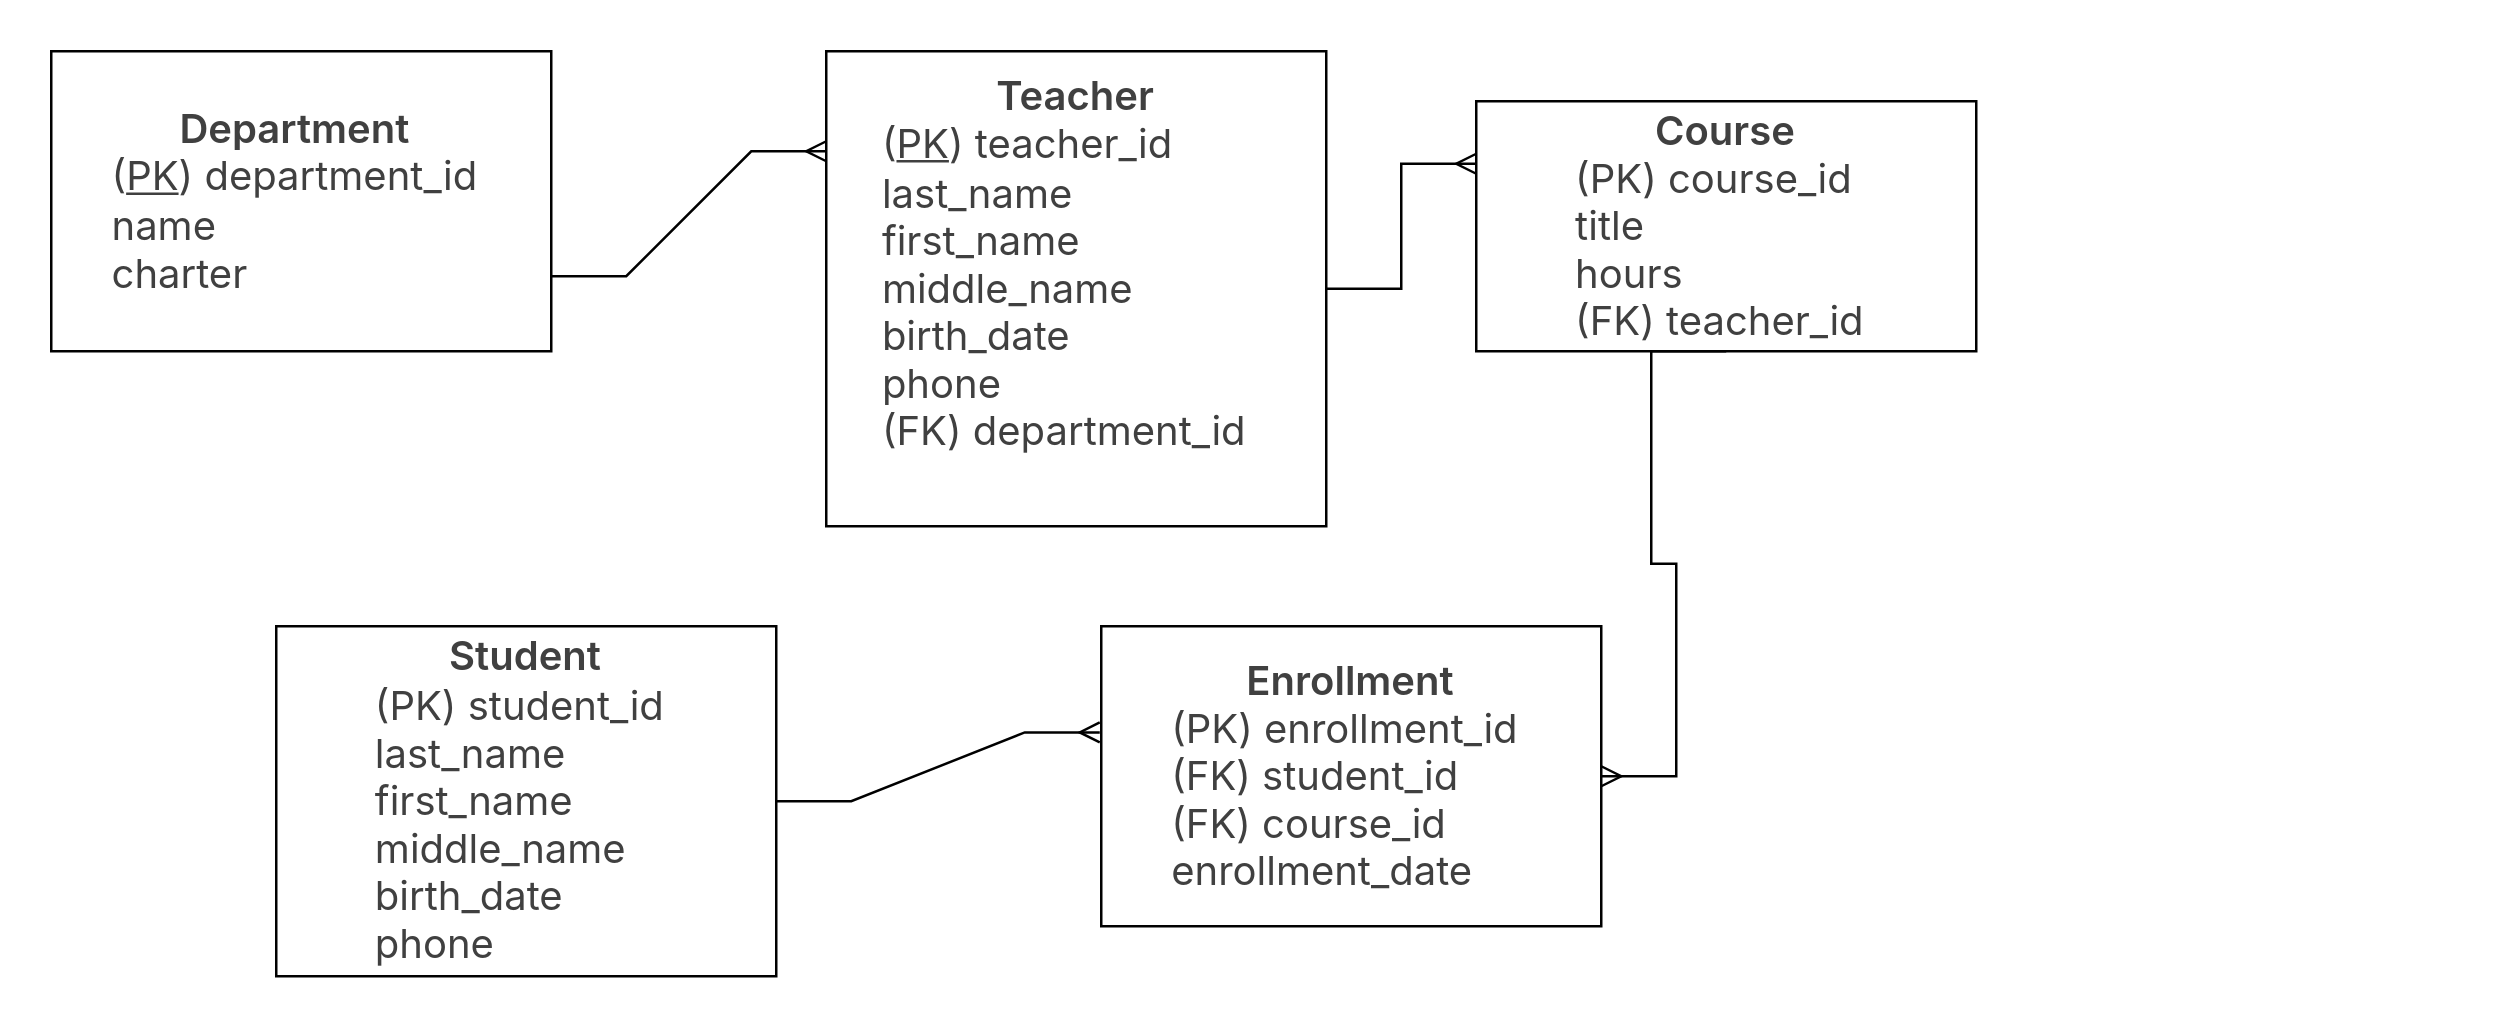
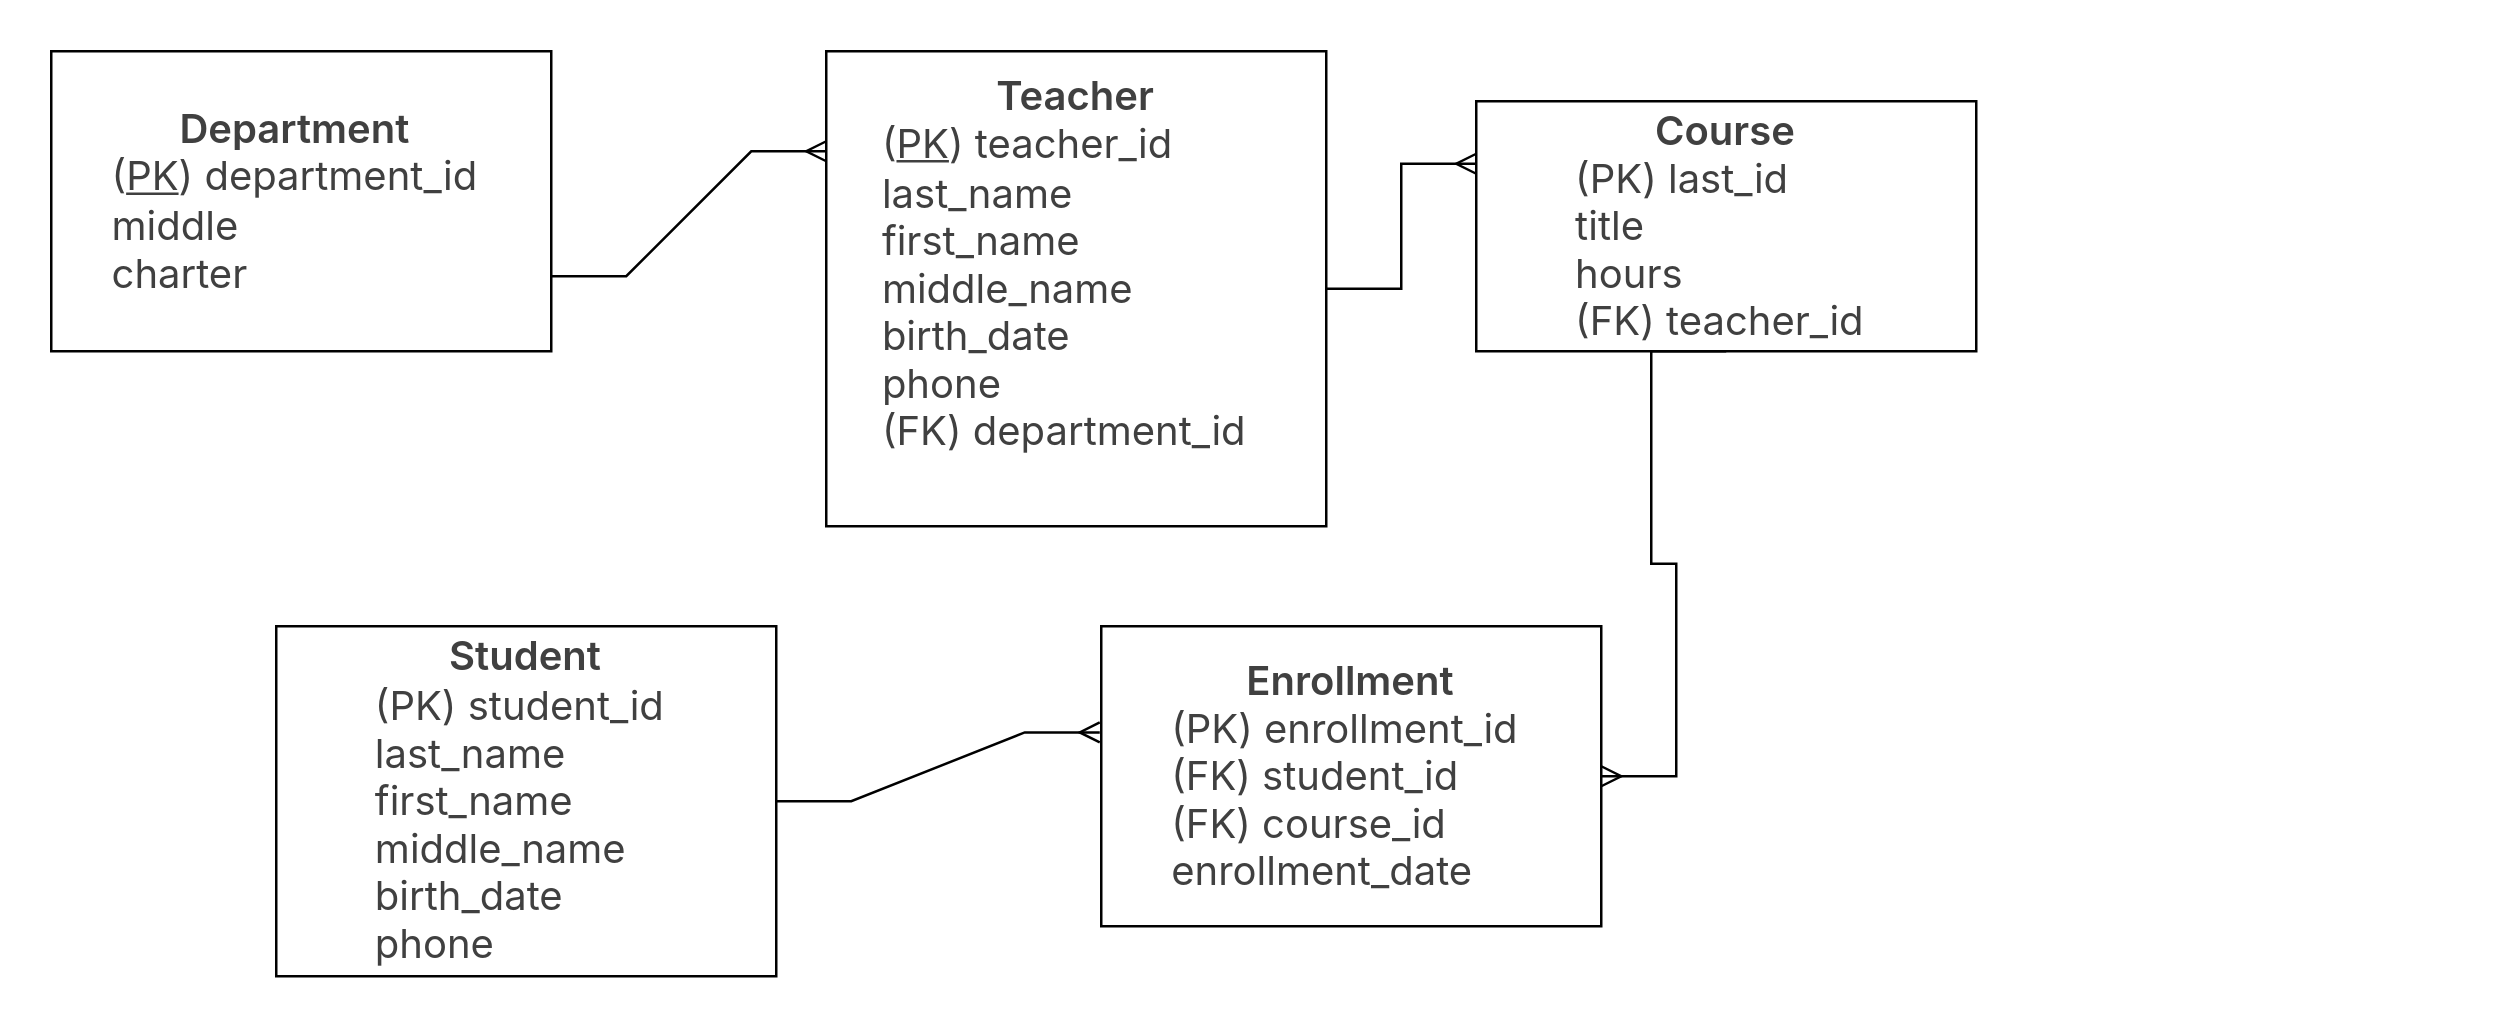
node "Department (PK) department_id name charter": label "Department (PK) department_id name charter" -> "Department (PK) department_id middle charter"
node "Course (PK) course_id title hours (FK) teacher_id": label "Course (PK) course_id title hours (FK) teacher_id" -> "Course (PK) last_id title hours (FK) teacher_id"
